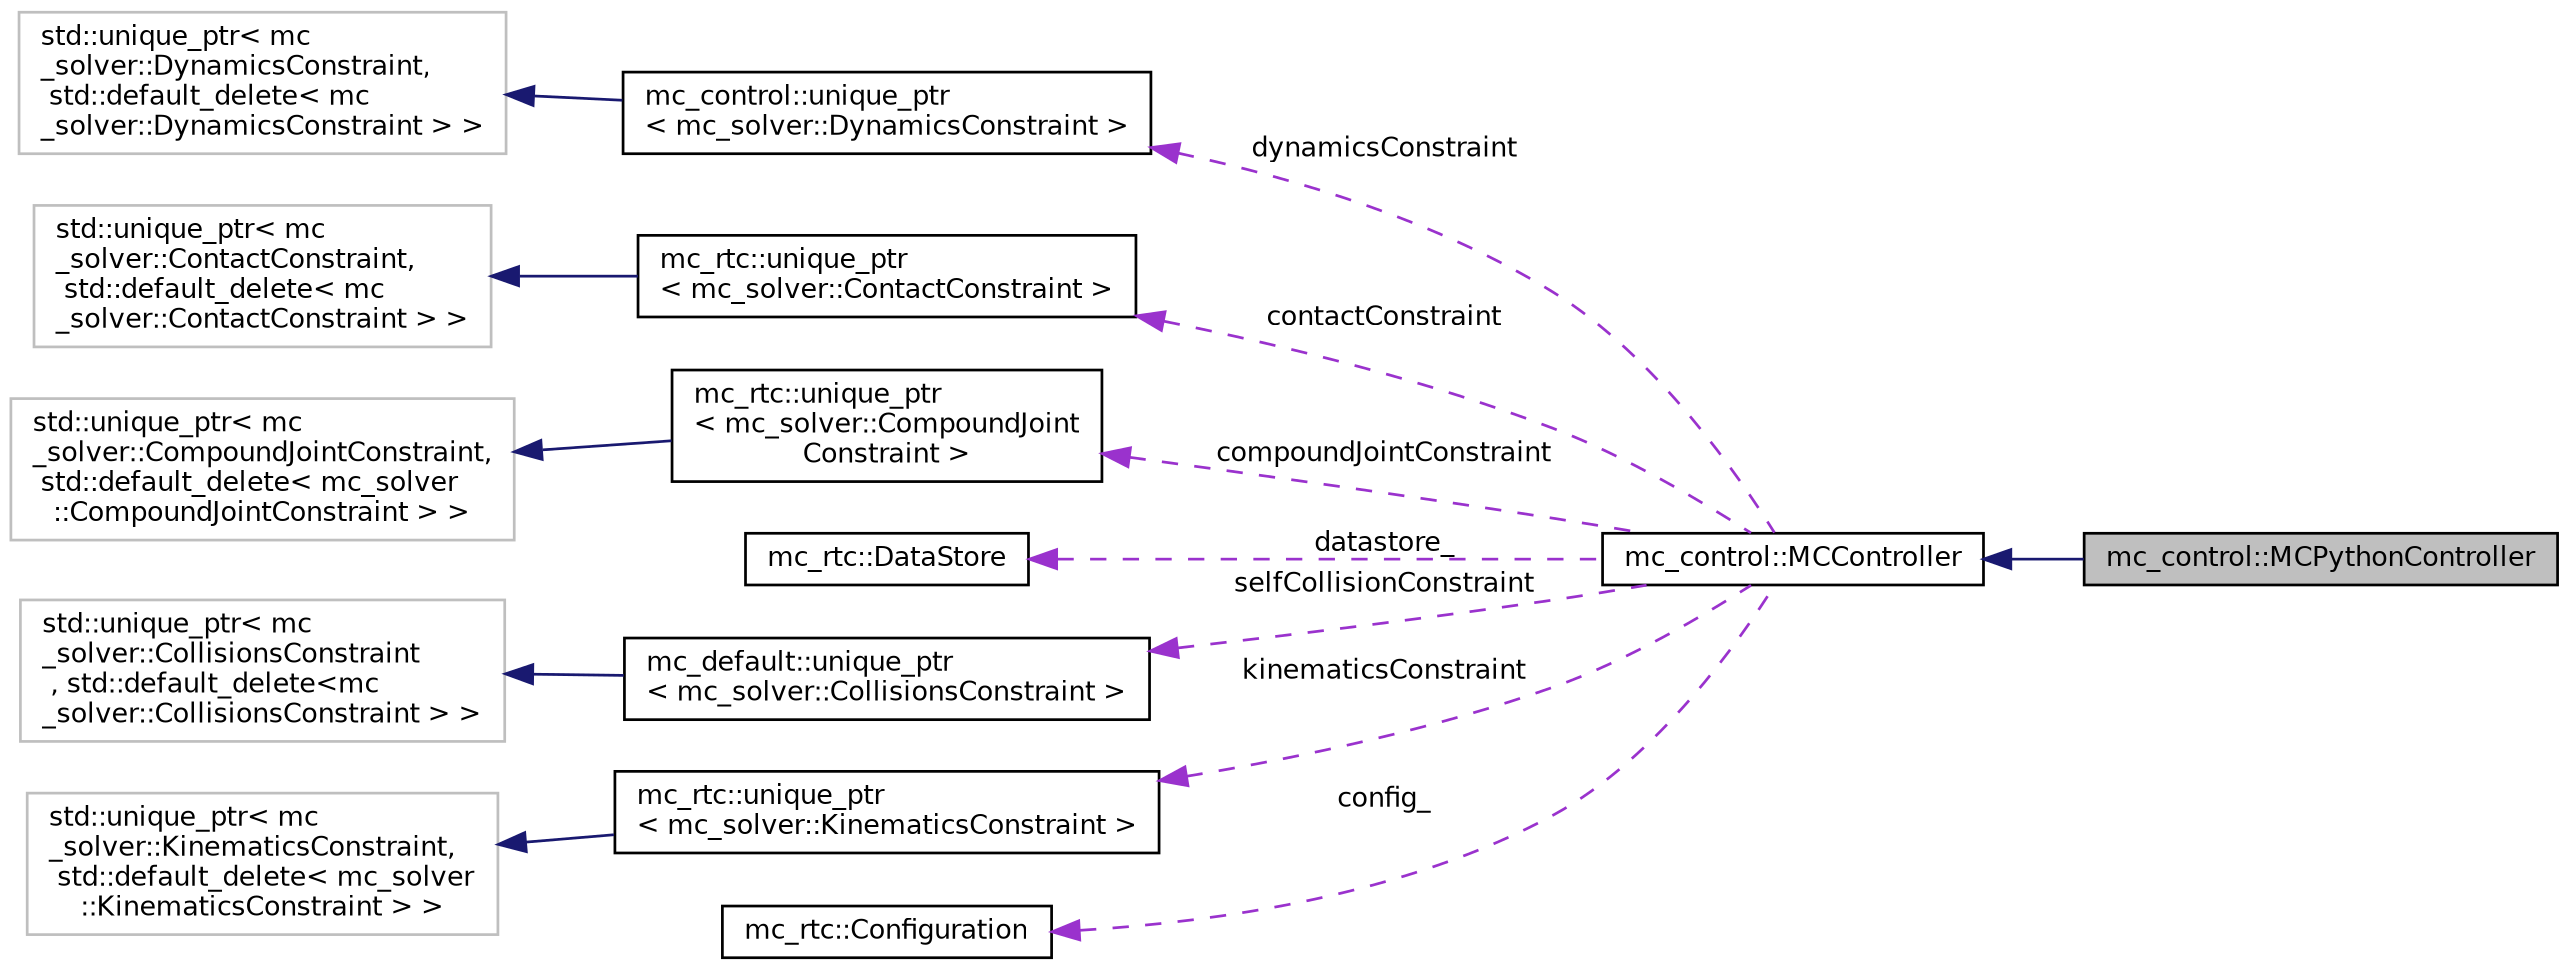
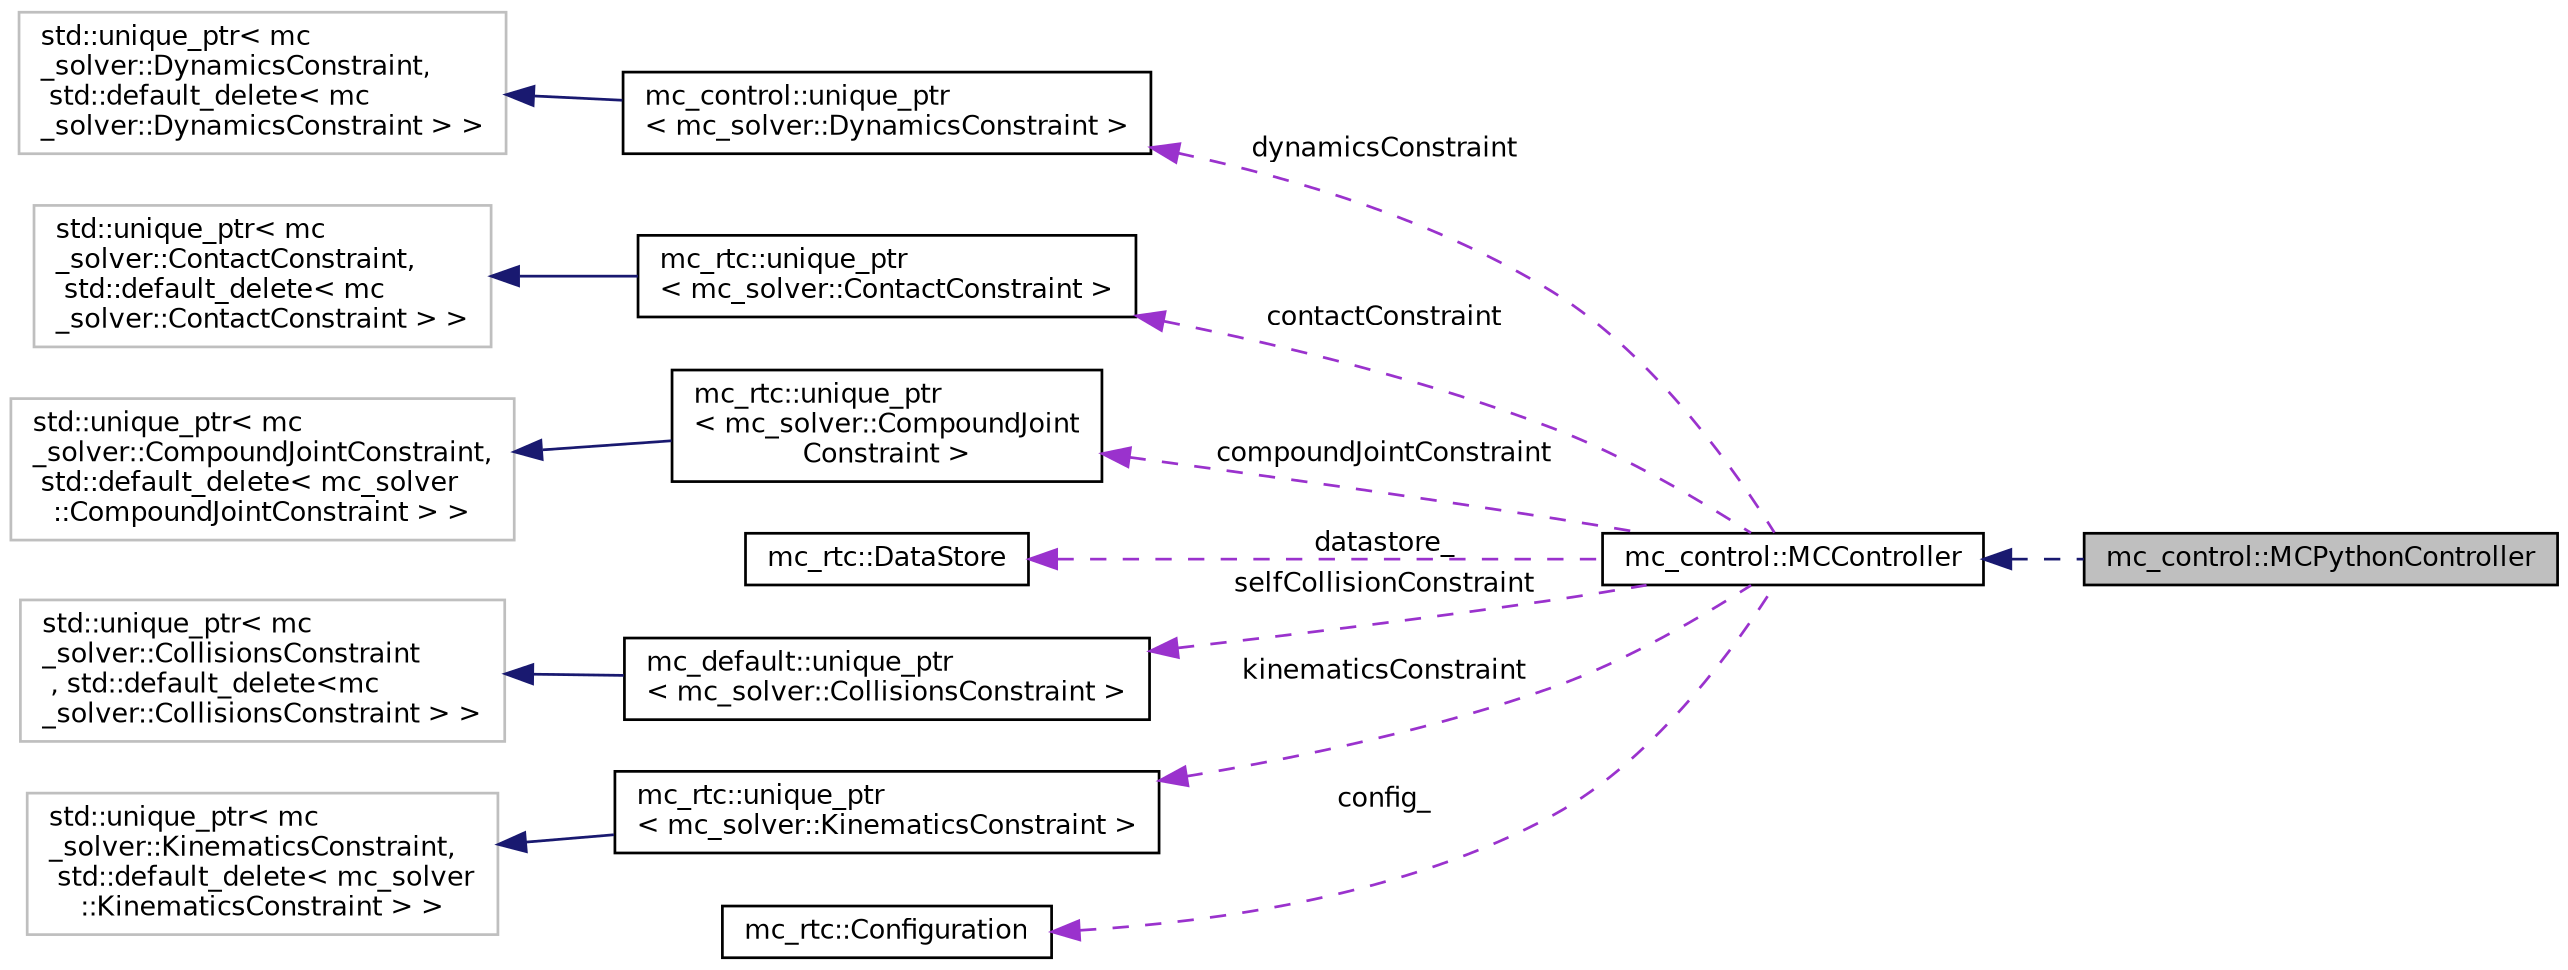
edge "mc_control::MCPythonController" -> "mc_control::MCController": style solid -> dashed
